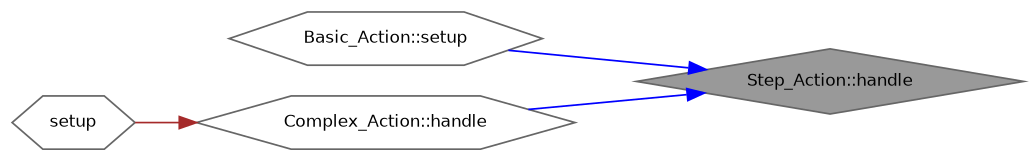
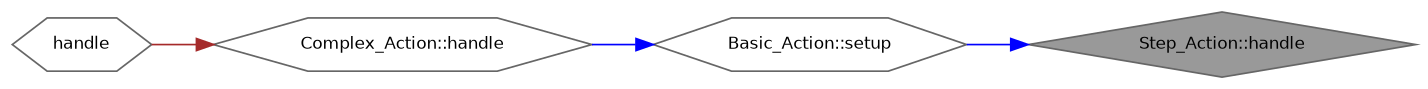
edge "Complex_Action::handle" -> "Step_Action::handle": now "Complex_Action::handle" -> "Basic_Action::setup"
node "setup": label "setup" -> "handle"
